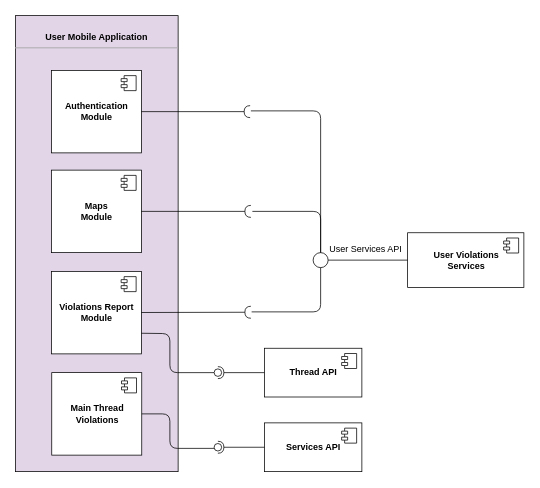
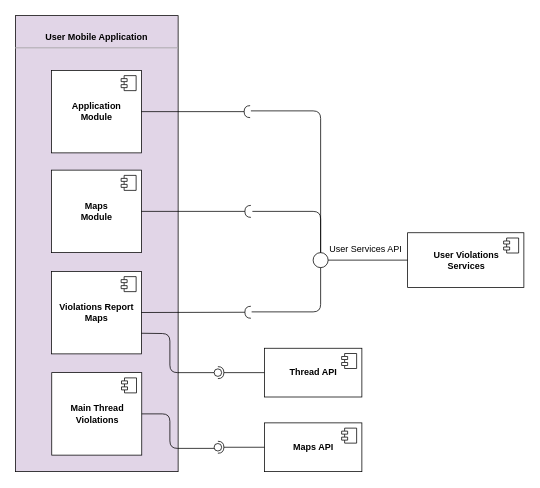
node "Authentication Module": label "Authentication Module" -> "Application Module"
node "Violations Report Module": label "Violations Report Module" -> "Violations Report Maps"
node "Services API": label "Services API" -> "Maps API"
